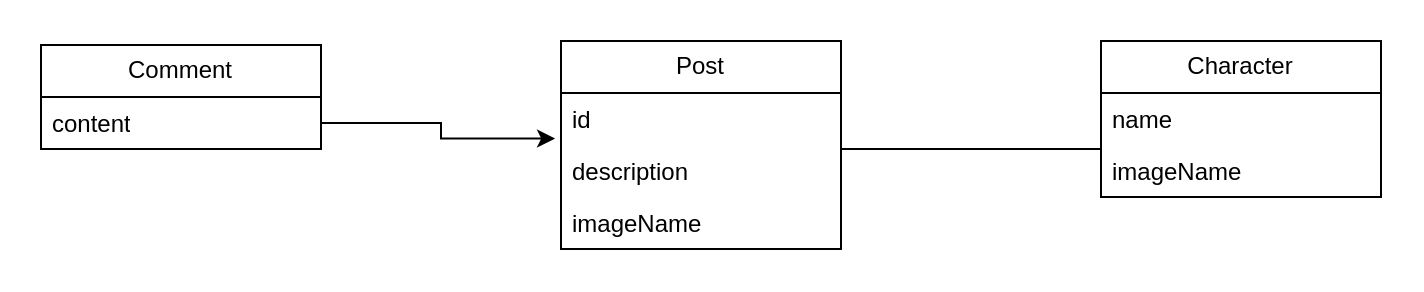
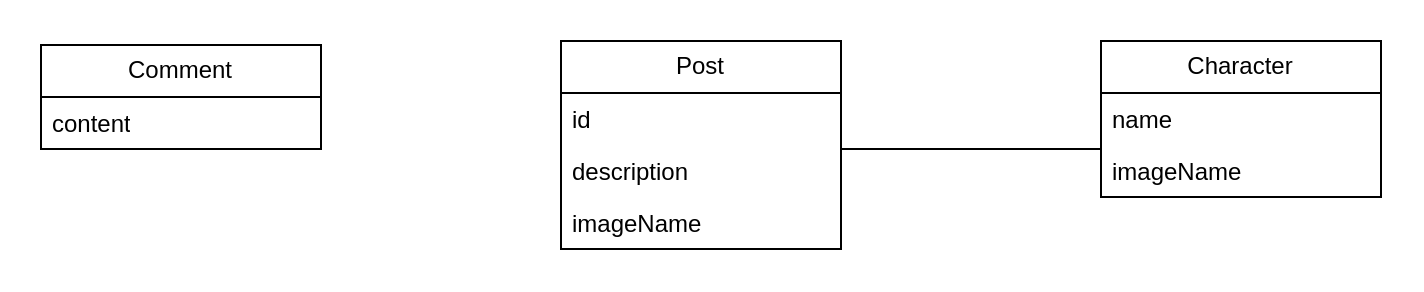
edge "content" -> "description": removed
